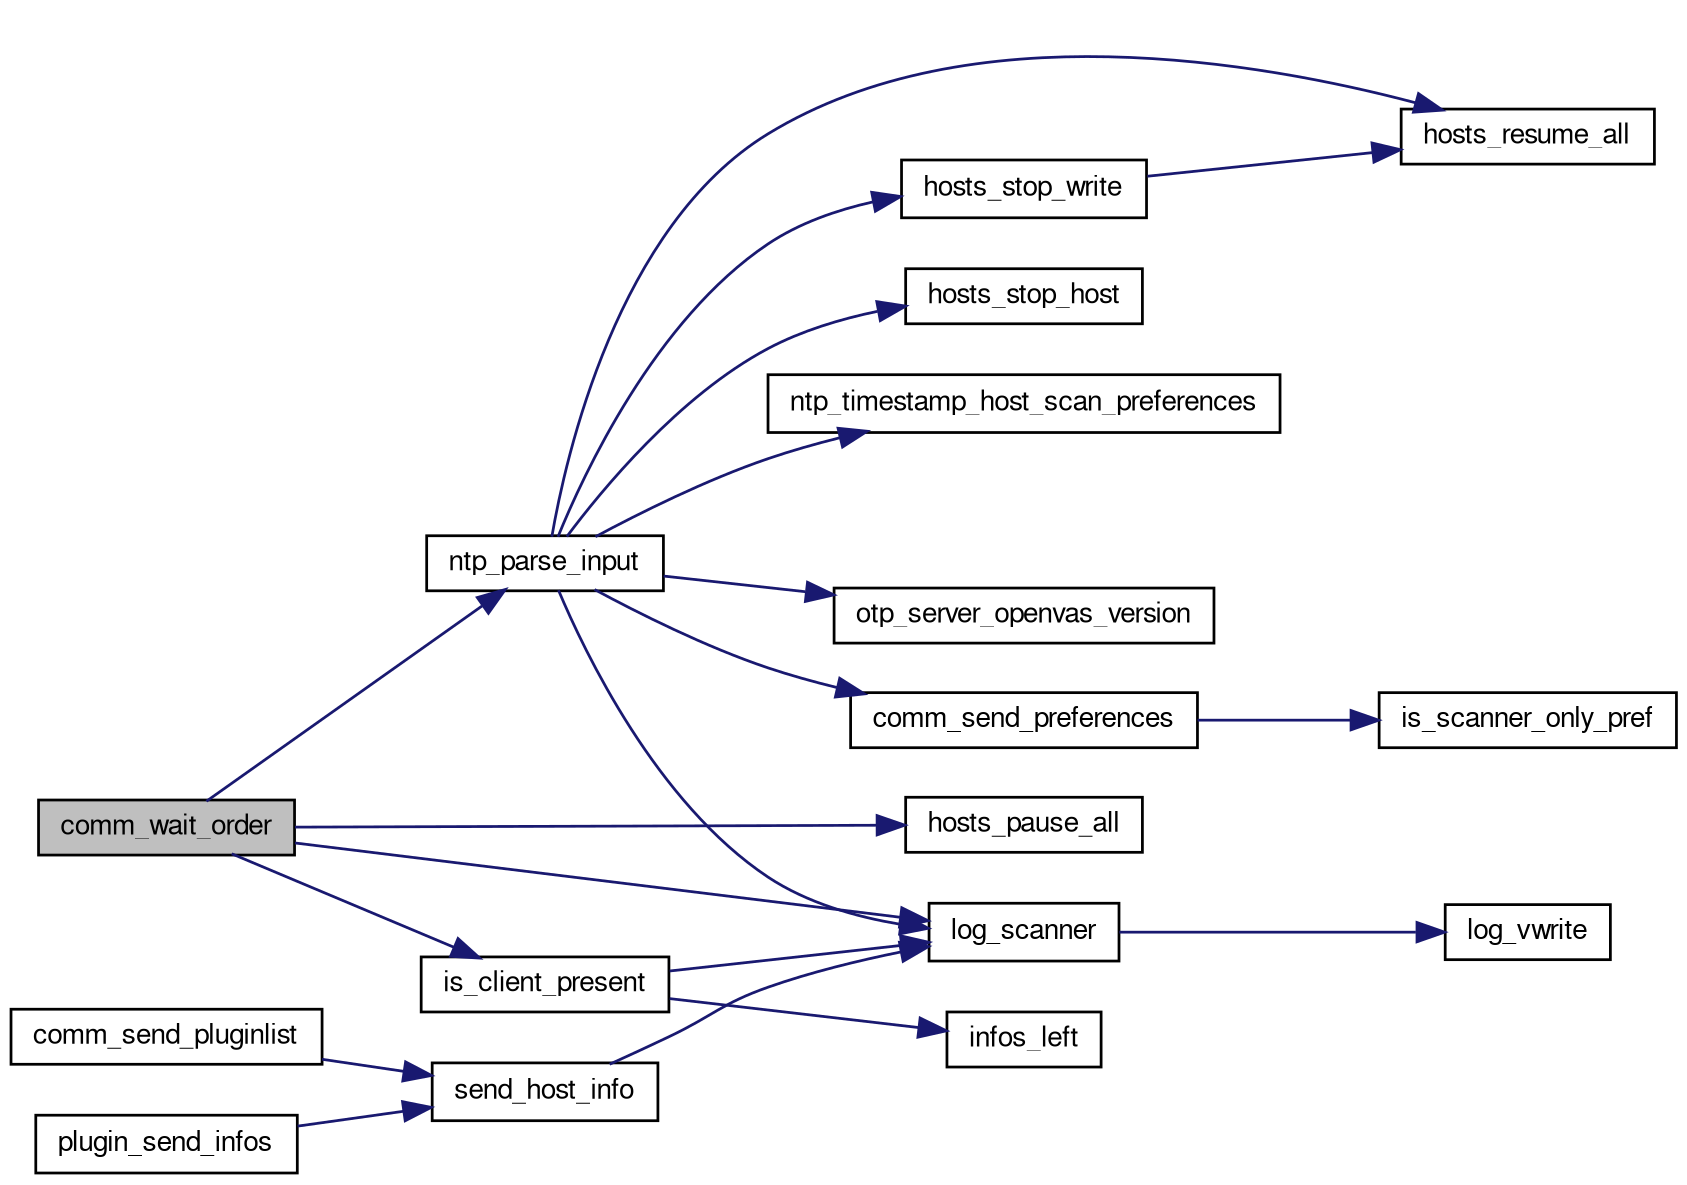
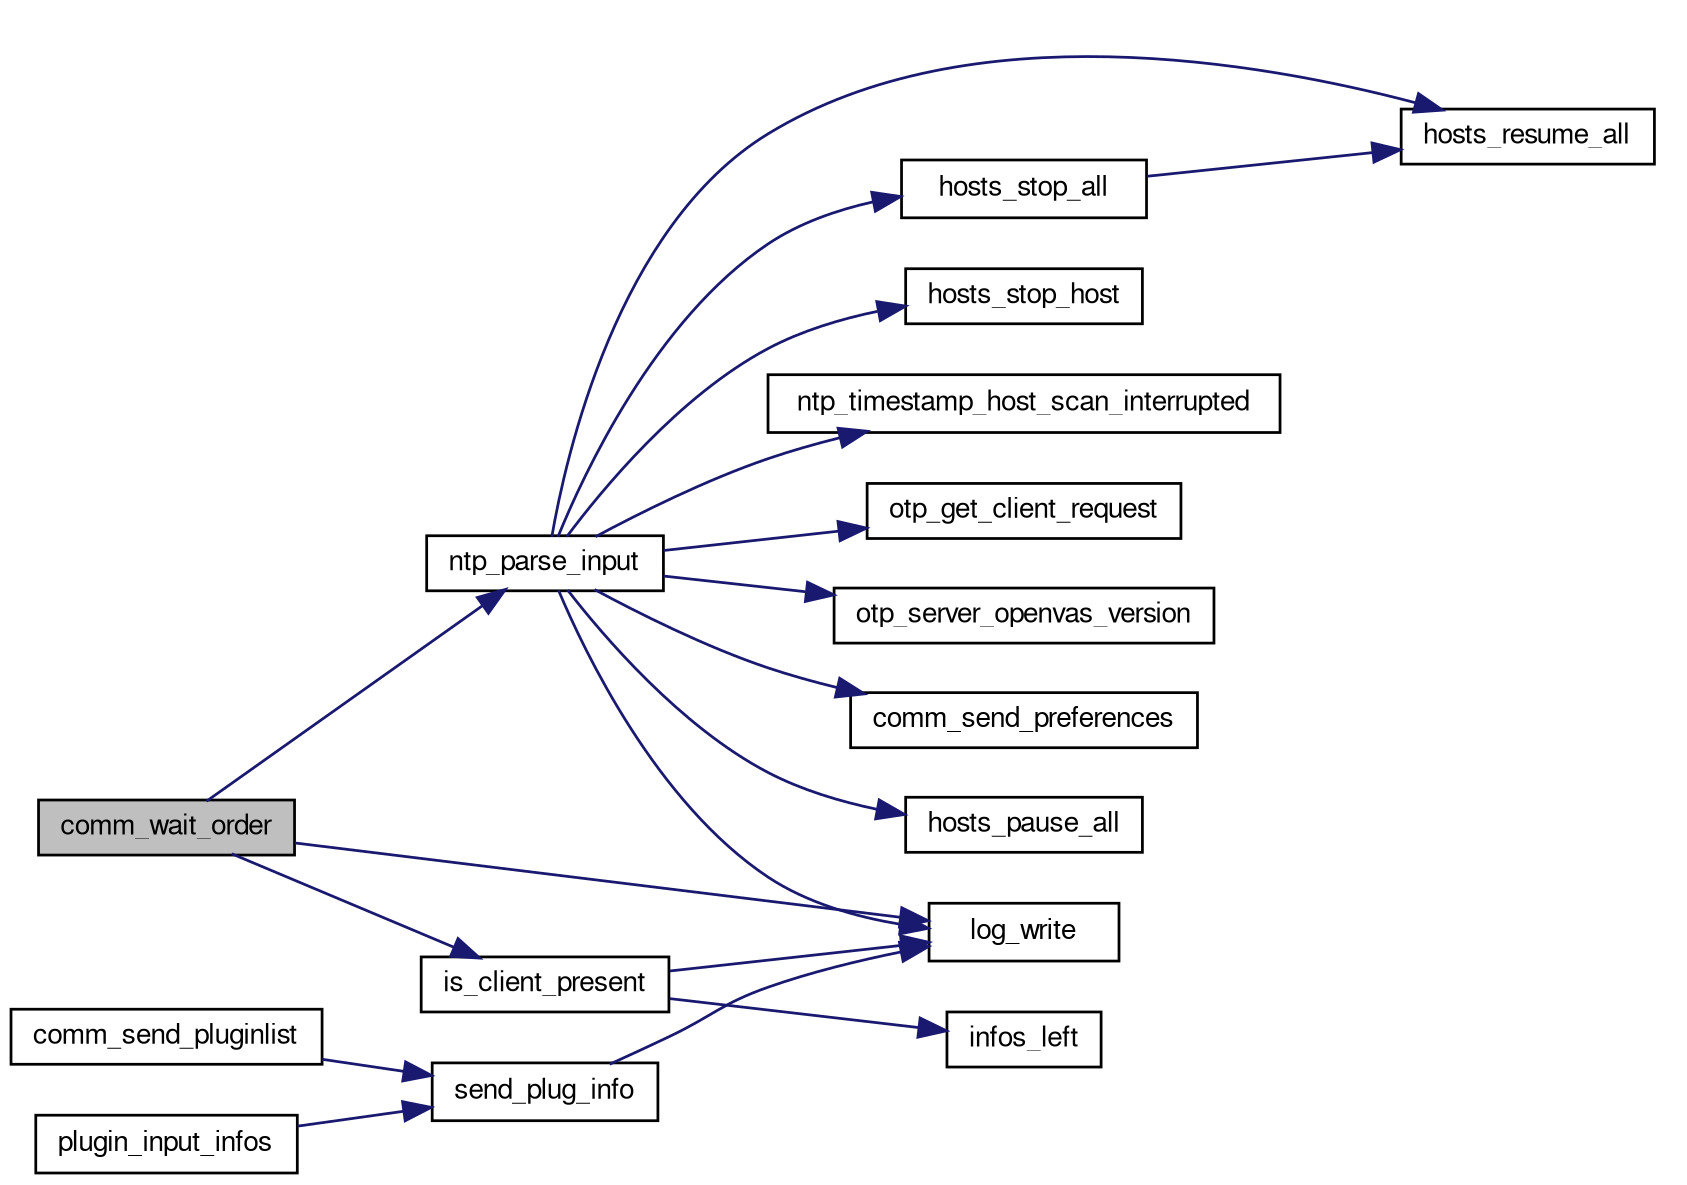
node "hosts_stop_write": label "hosts_stop_write" -> "hosts_stop_all"
node "ntp_timestamp_host_scan_preferences": label "ntp_timestamp_host_scan_preferences" -> "ntp_timestamp_host_scan_interrupted"
node "otp_get_client_request": added
node "is_scanner_only_pref": removed
edge "comm_wait_order" -> "hosts_pause_all": now "ntp_parse_input" -> "hosts_pause_all"
node "log_scanner": label "log_scanner" -> "log_write"
node "log_vwrite": removed
node "send_host_info": label "send_host_info" -> "send_plug_info"
node "plugin_send_infos": label "plugin_send_infos" -> "plugin_input_infos"
